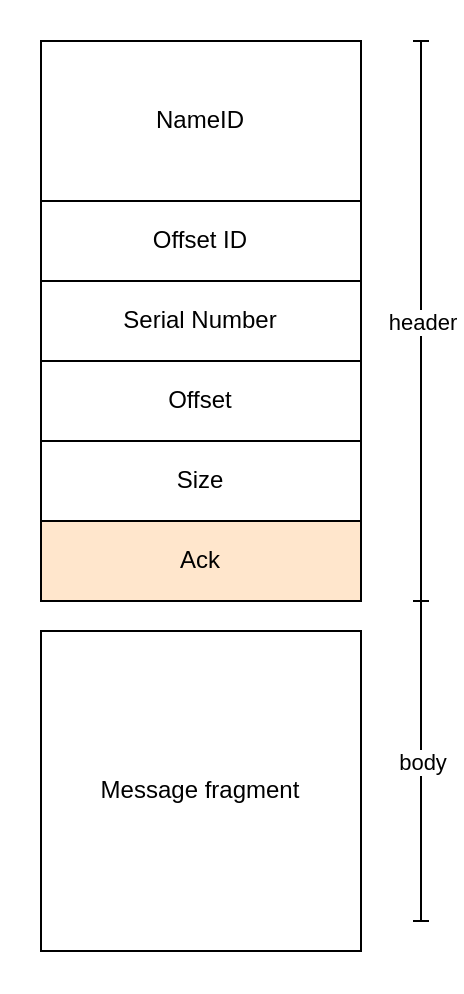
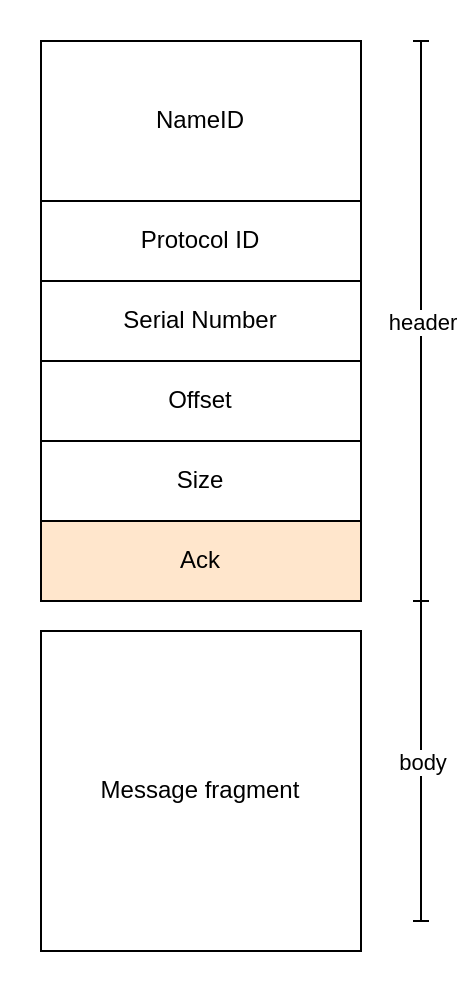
node "Offset ID": label "Offset ID" -> "Protocol ID"
